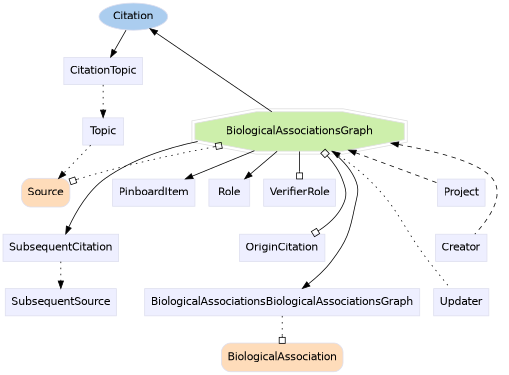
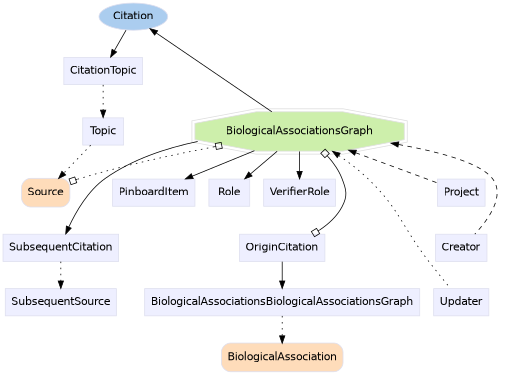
edge "BiologicalAssociationsGraph" -> "VerifierRole": arrowhead obox -> normal
edge "BiologicalAssociationsGraph" -> "BiologicalAssociationsBiologicalAssociationsGraph": now "OriginCitation" -> "BiologicalAssociationsBiologicalAssociationsGraph"
edge "BiologicalAssociationsBiologicalAssociationsGraph" -> "BiologicalAssociation": arrowhead obox -> normal
